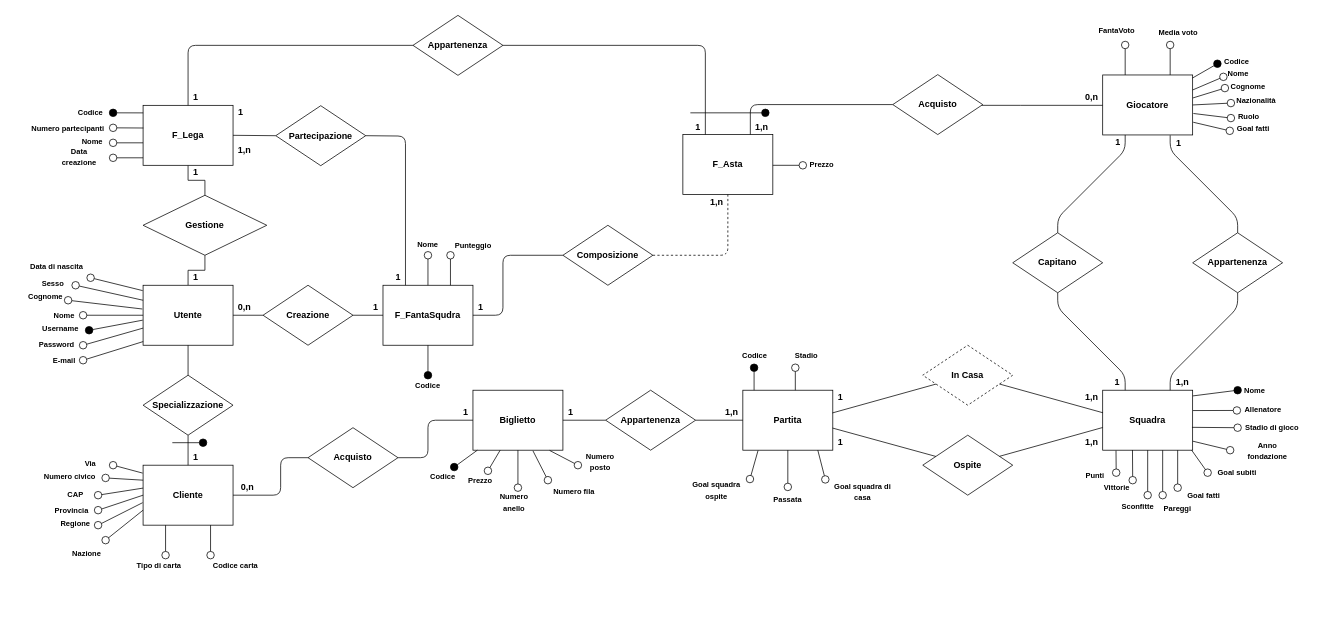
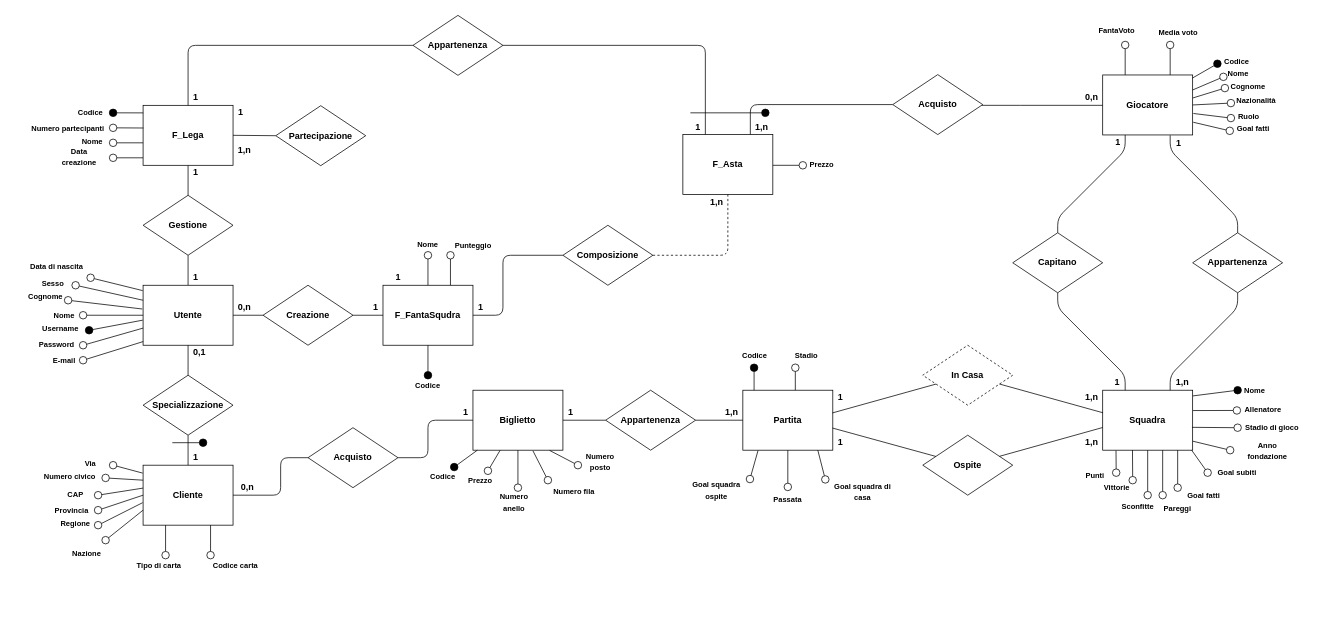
edge "Partecipazione" -- "F_FantaSqudra": removed
node "Gestione": size 124x60 -> 90x60
node "0,1": added
